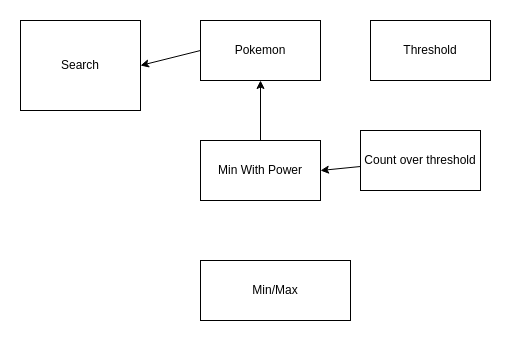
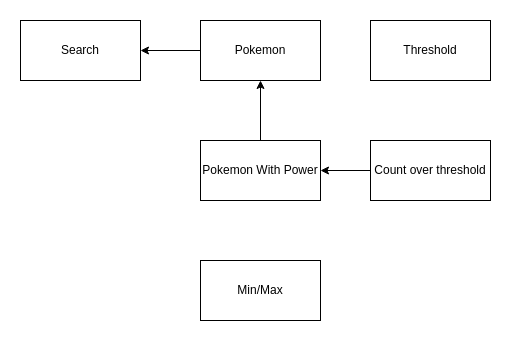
node "Search": size 120x90 -> 120x60
node "Count over threshold": moved (421, 161) -> (431, 171)
node "Min With Power": label "Min With Power" -> "Pokemon With Power"
node "Min/Max": size 150x60 -> 120x60
